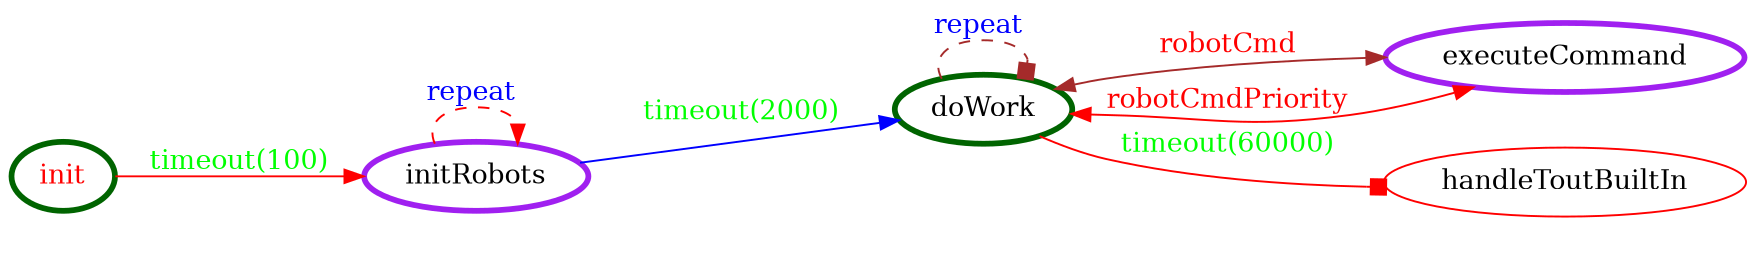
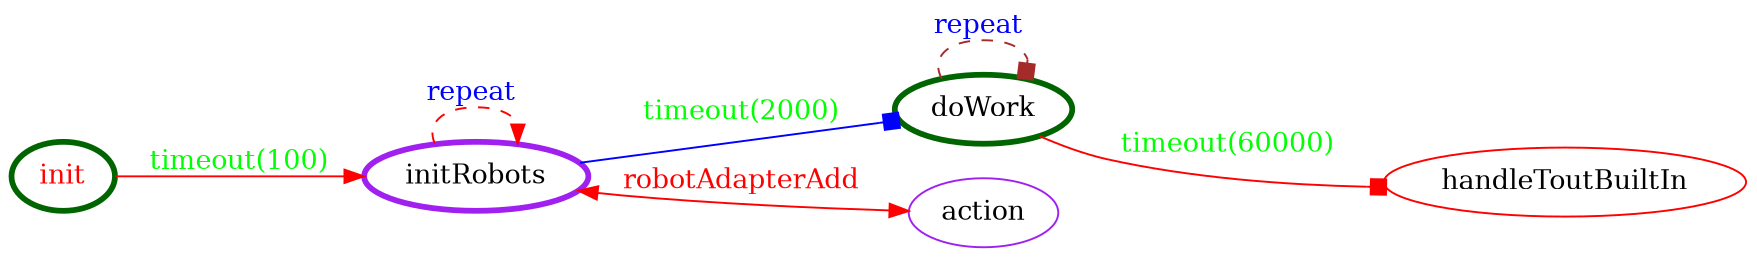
node "executeCommand": removed
edge "initRobots" -> "doWork": arrowhead normal -> box
node "action": added
